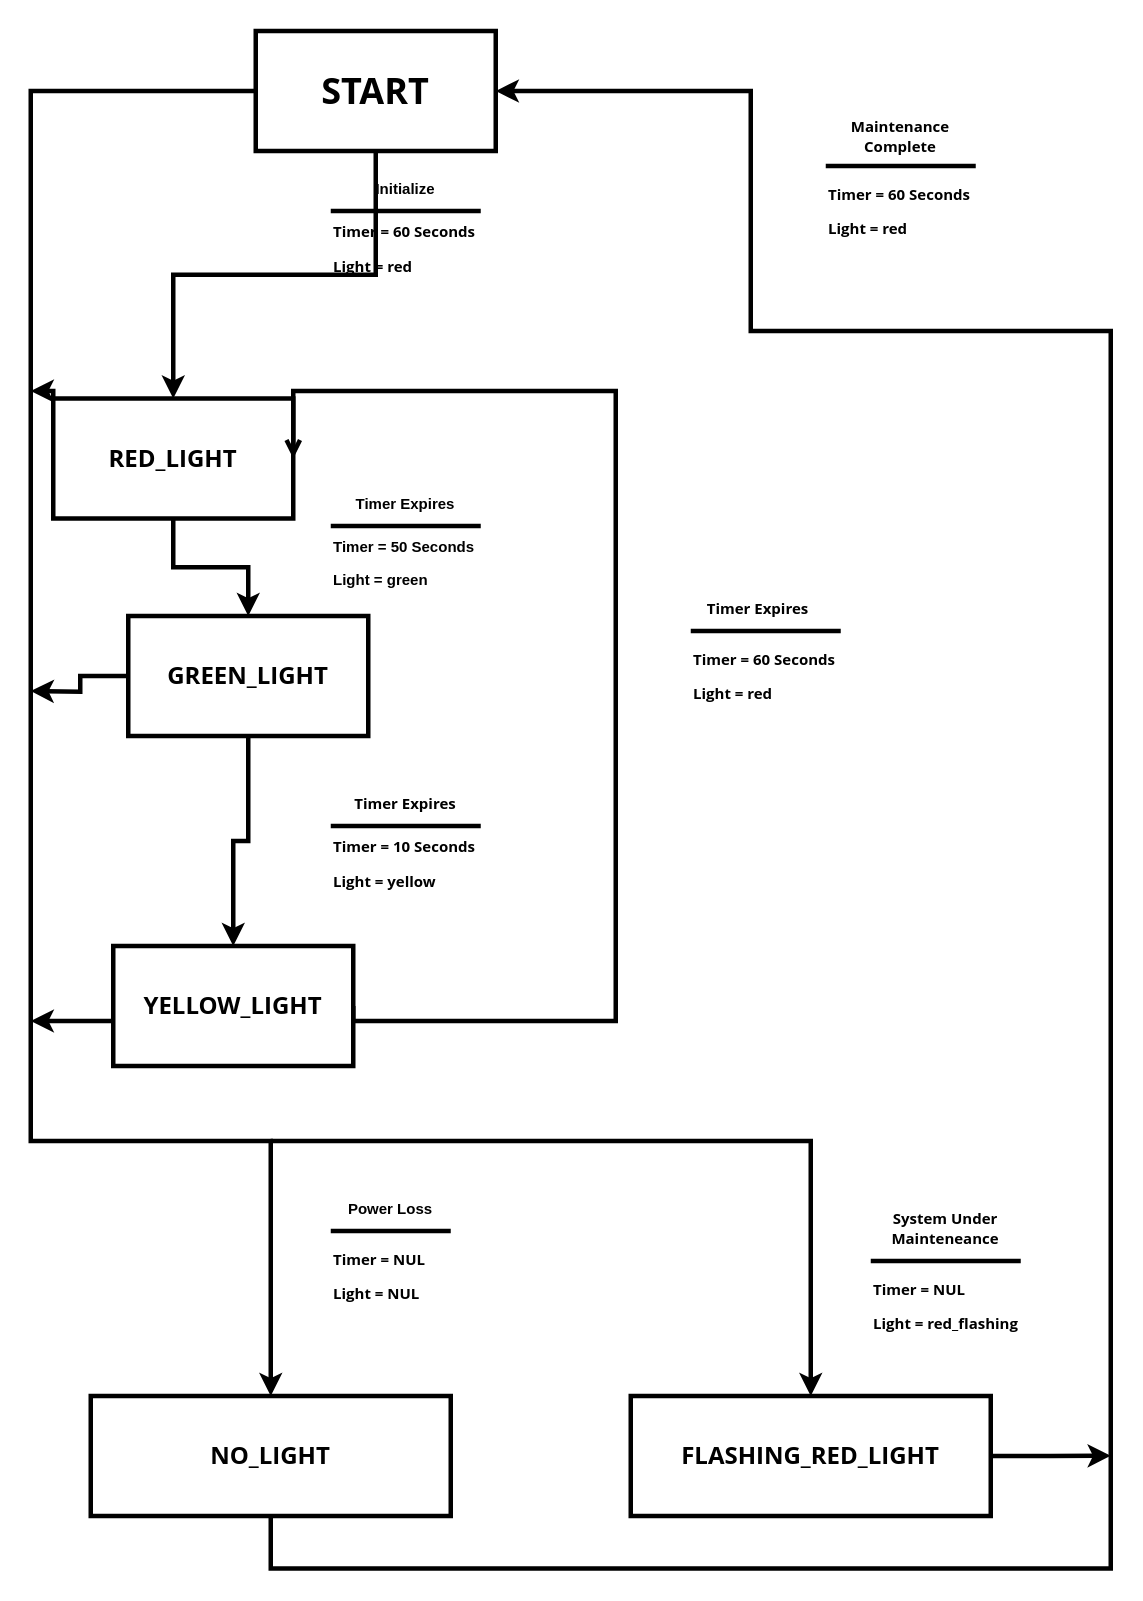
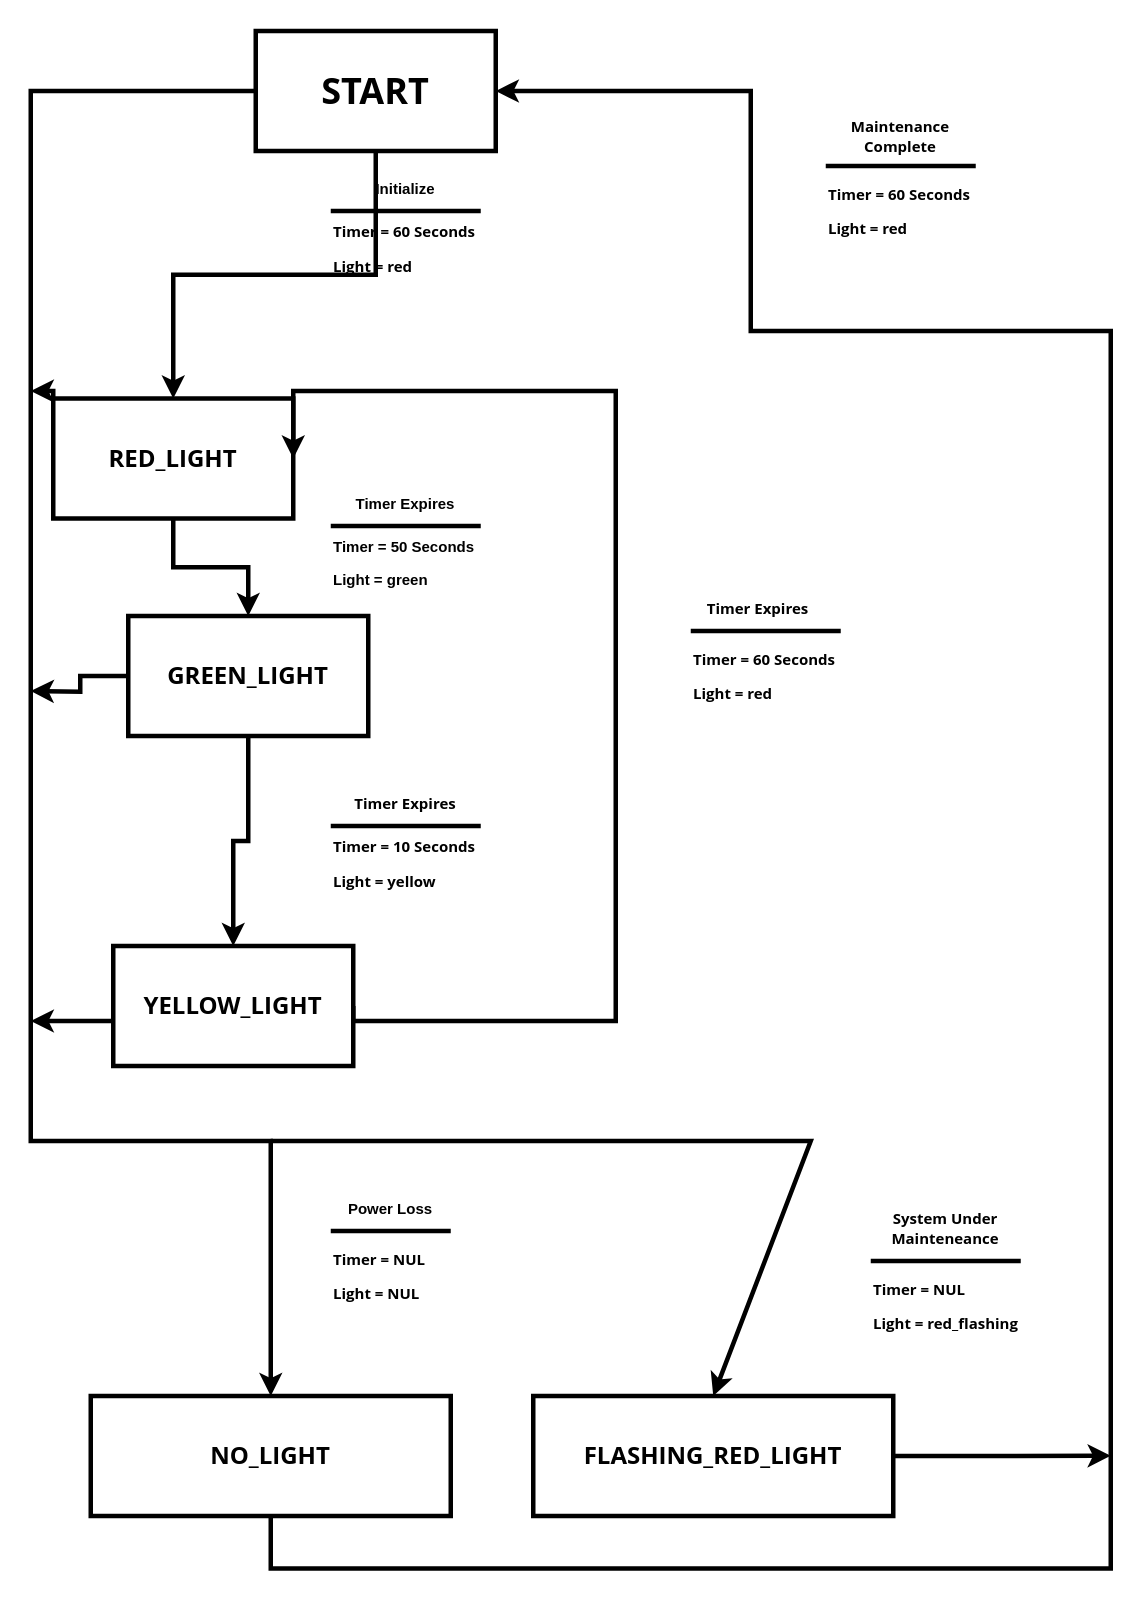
edge "YELLOW_LIGHT" -> "RED_LIGHT": arrowhead open -> classic
node "FLASHING_RED_LIGHT": moved (811, 1456) -> (713, 1456)
